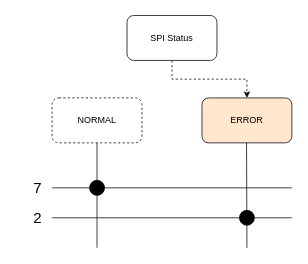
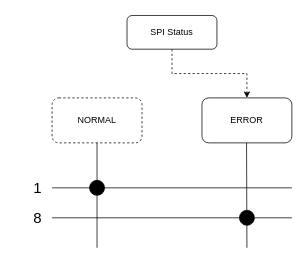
node "SPI Status": size 90x45 -> 90x34
node "ERROR": fillcolor #ffe6cc -> #ffffff
node "7": label "7" -> "1"
node "2": label "2" -> "8"
